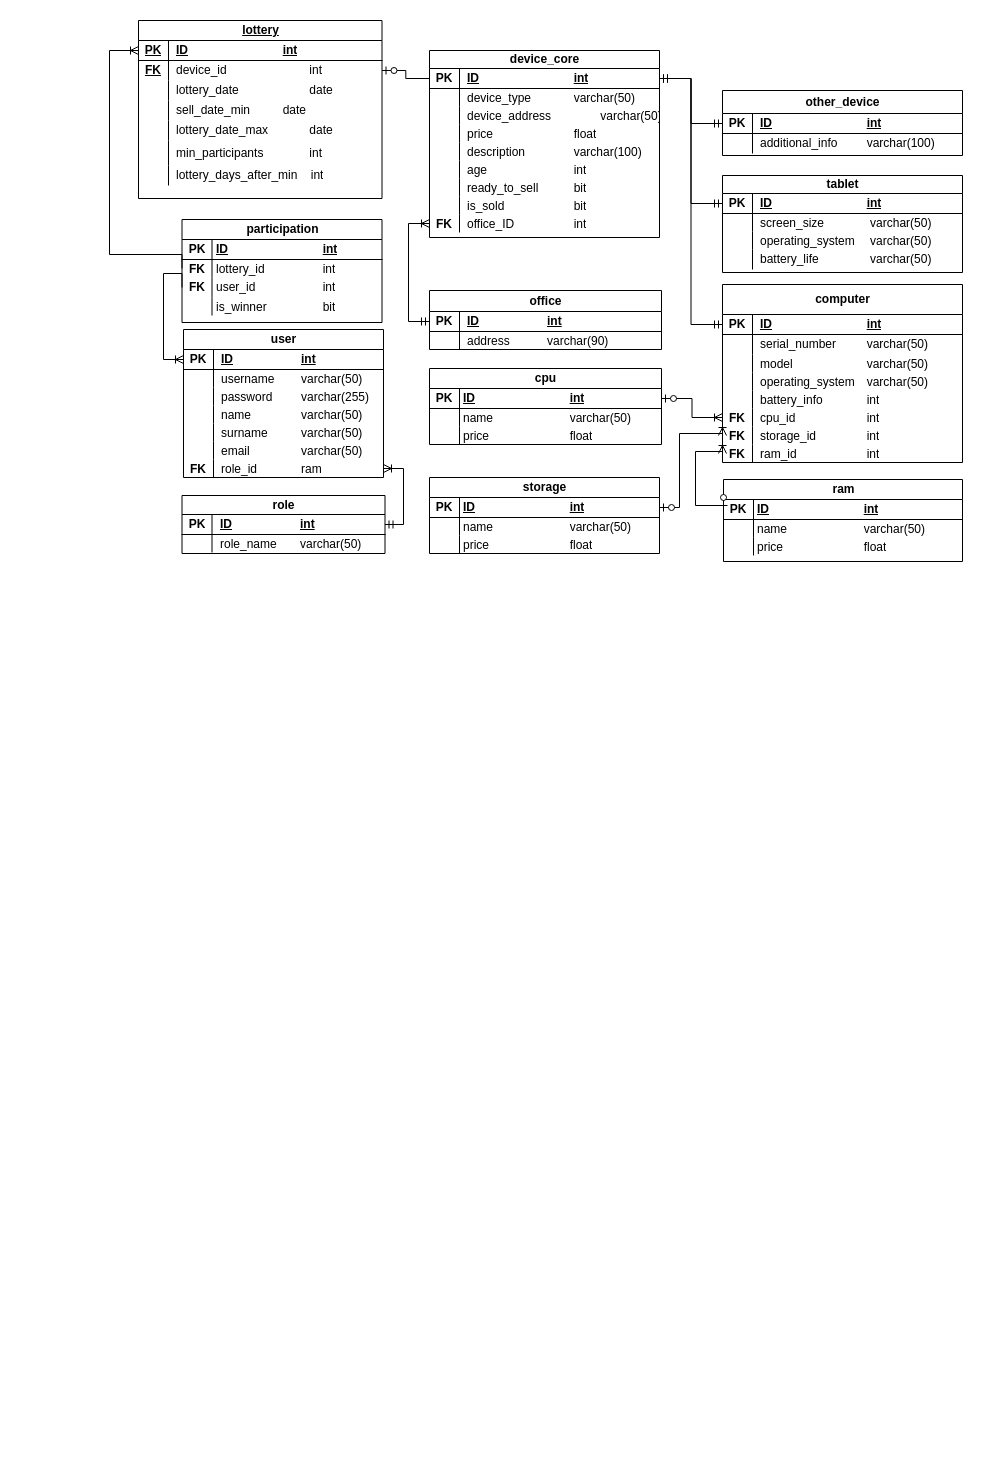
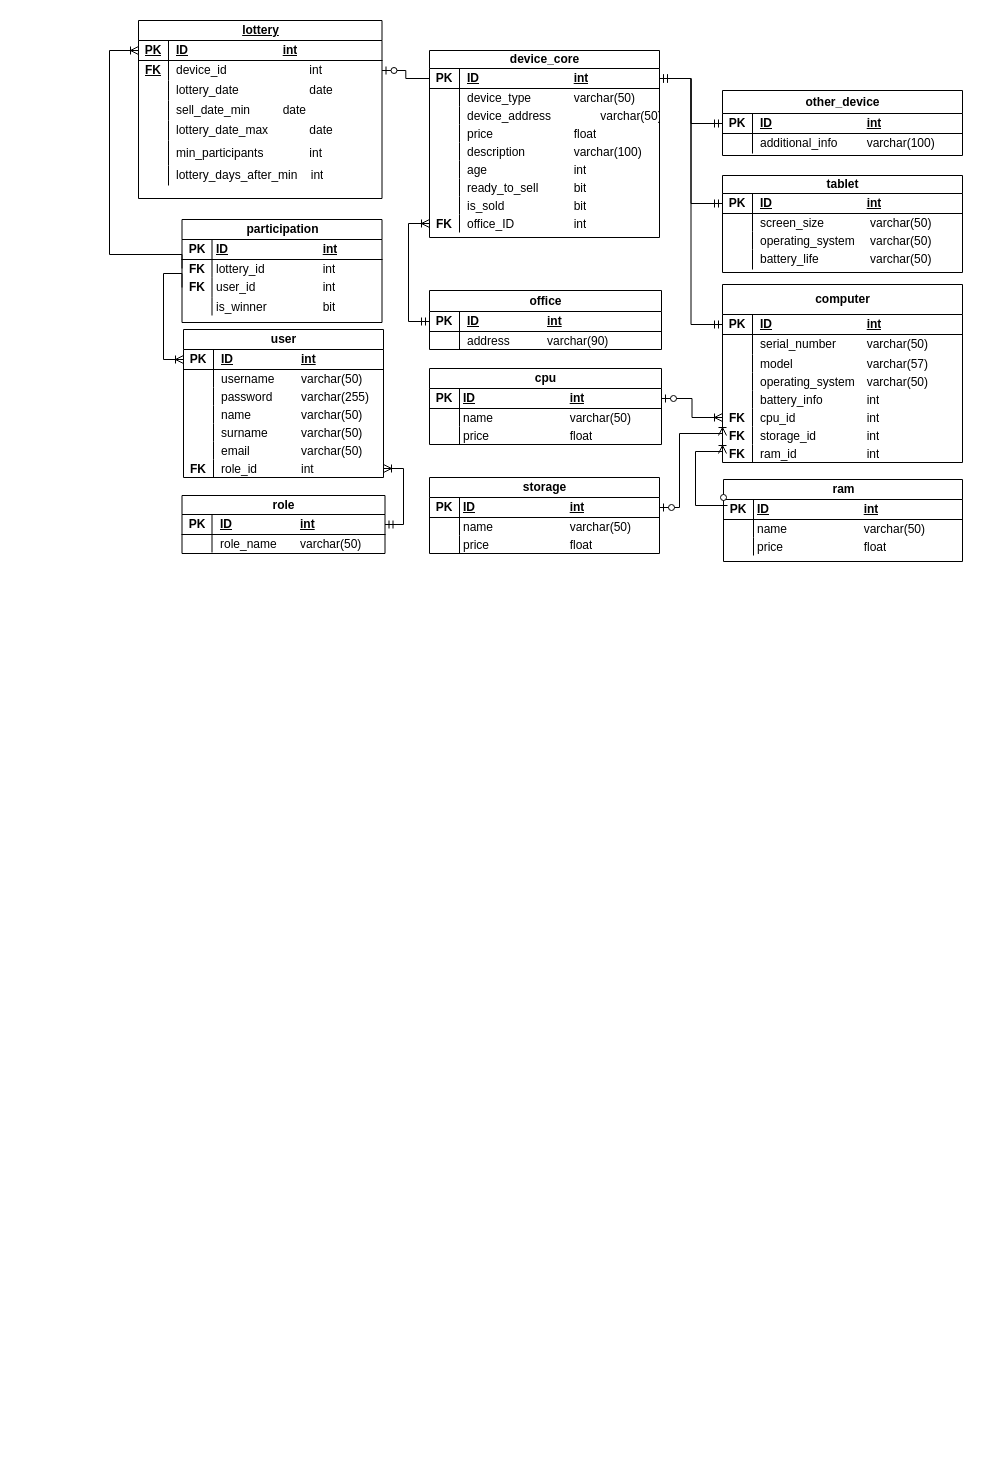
node "model varchar(50)": label "model varchar(50)" -> "model varchar(57)"
node "role_id ram": label "role_id ram" -> "role_id int"
